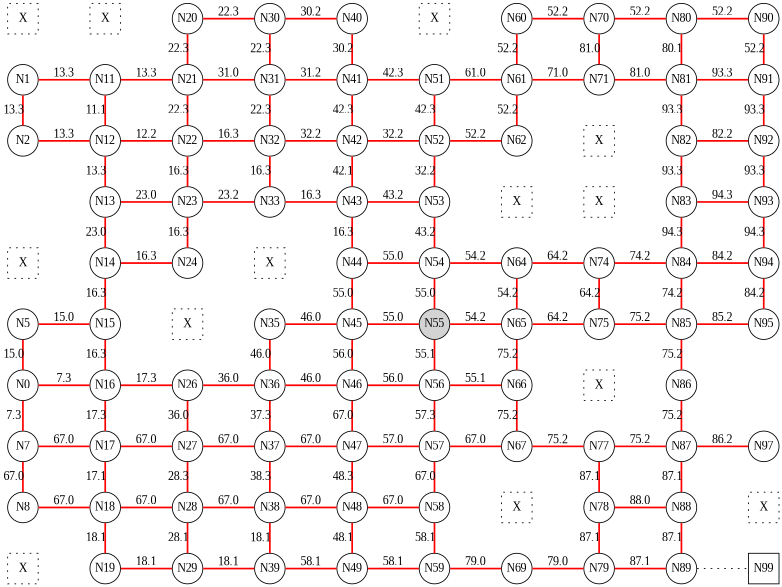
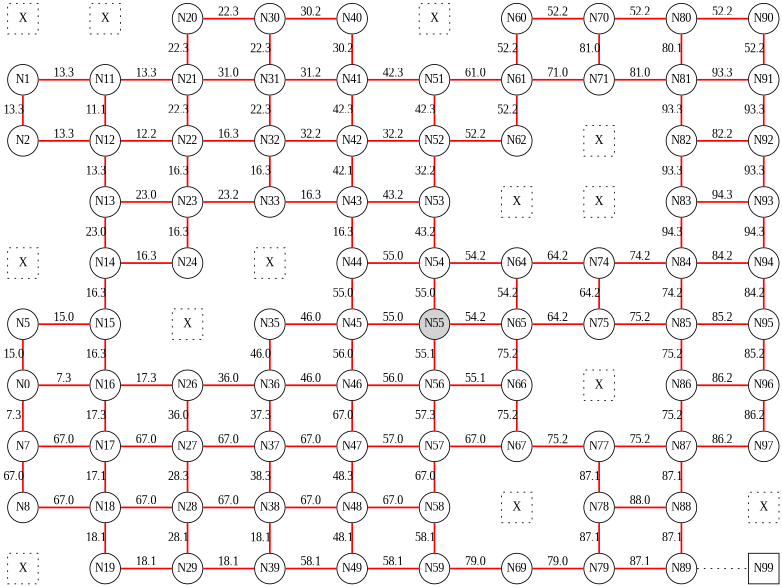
node "N96": added
